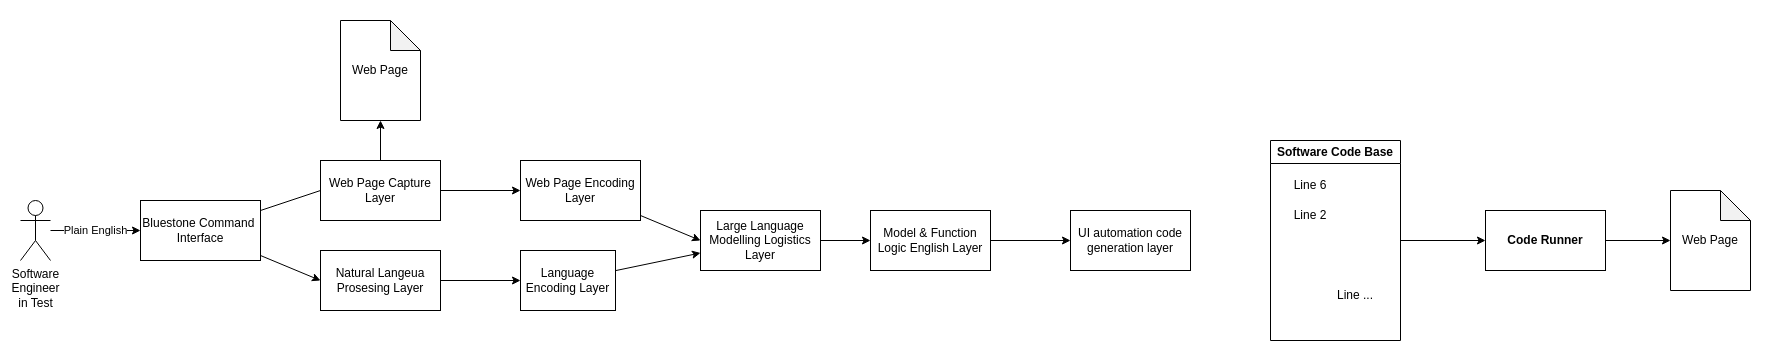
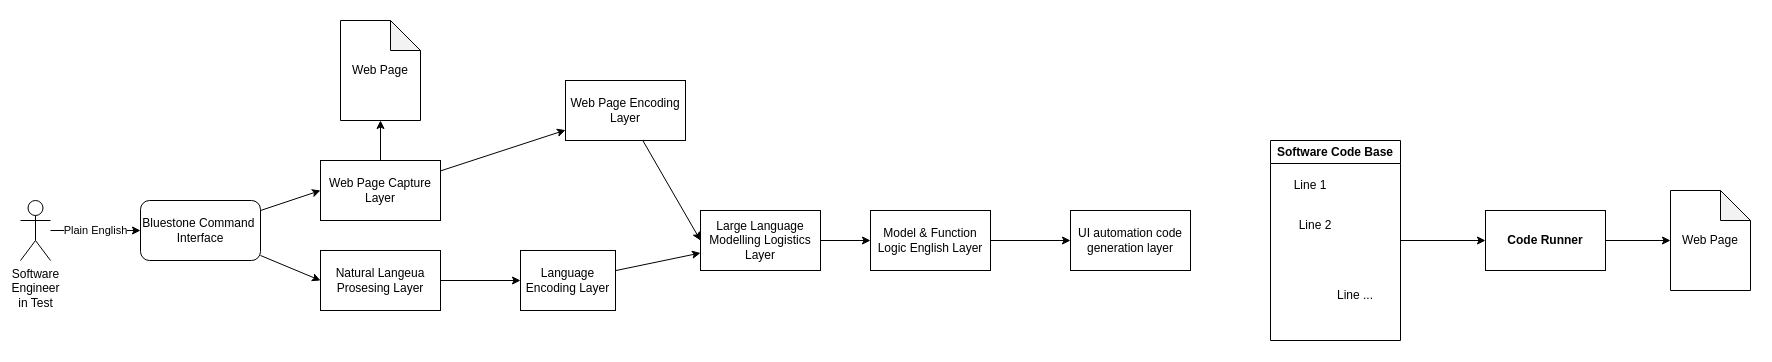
node "Line 6": label "Line 6" -> "Line 1"
node "Web Page Encoding Layer": moved (581, 191) -> (626, 111)
edge "Web Page Capture Layer" -- "Bluestone Command Interface": arrowhead none -> classic
node "Line 2": moved (1311, 216) -> (1316, 226)
node "Bluestone Command Interface": shape rectangle -> rounded rectangle
